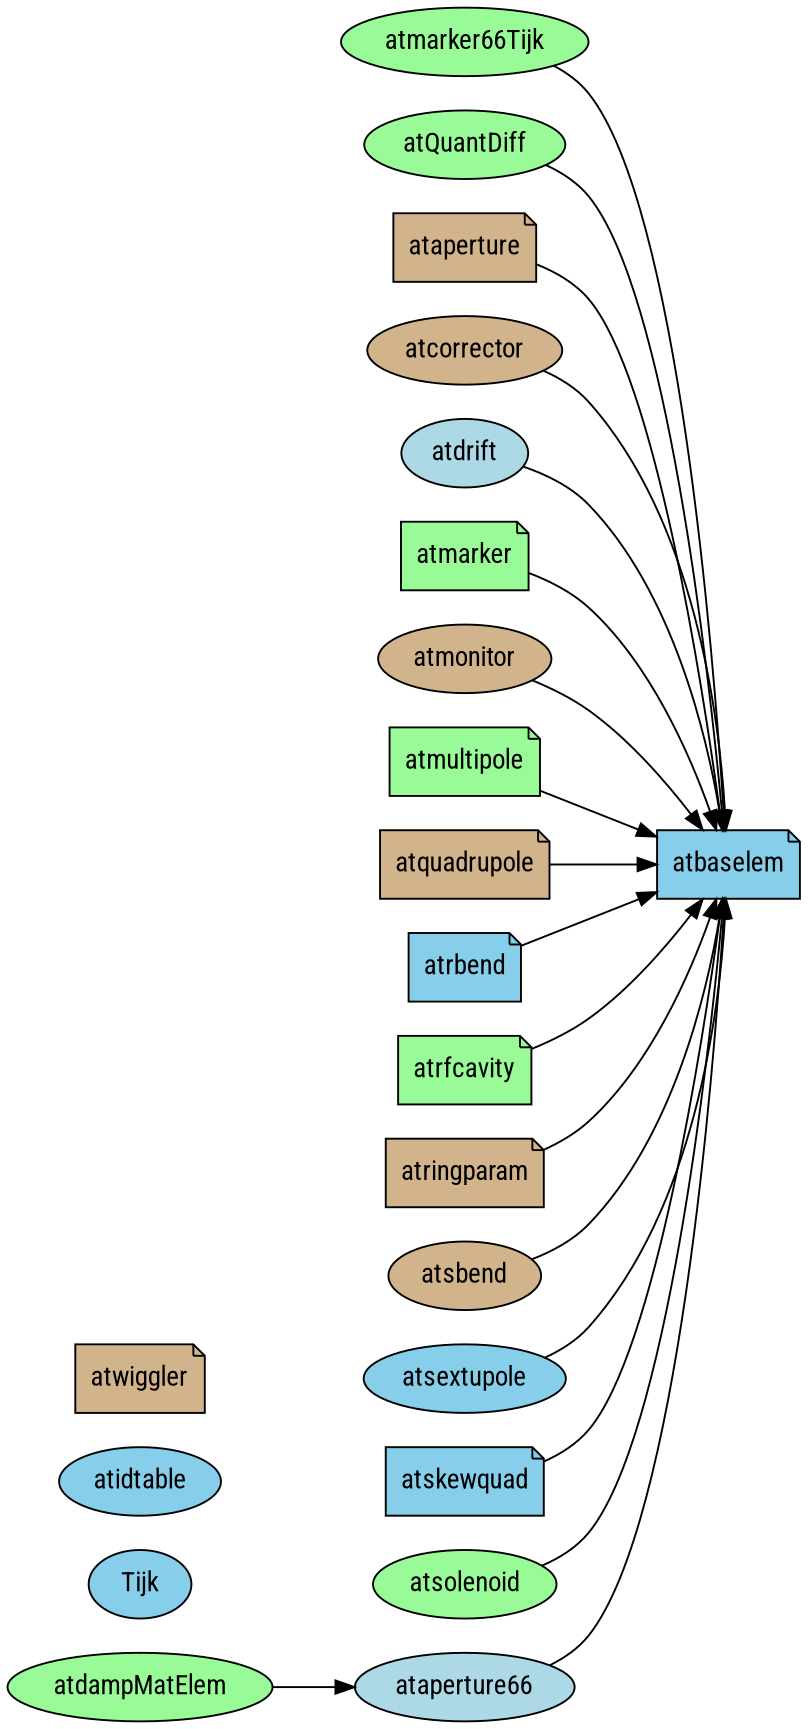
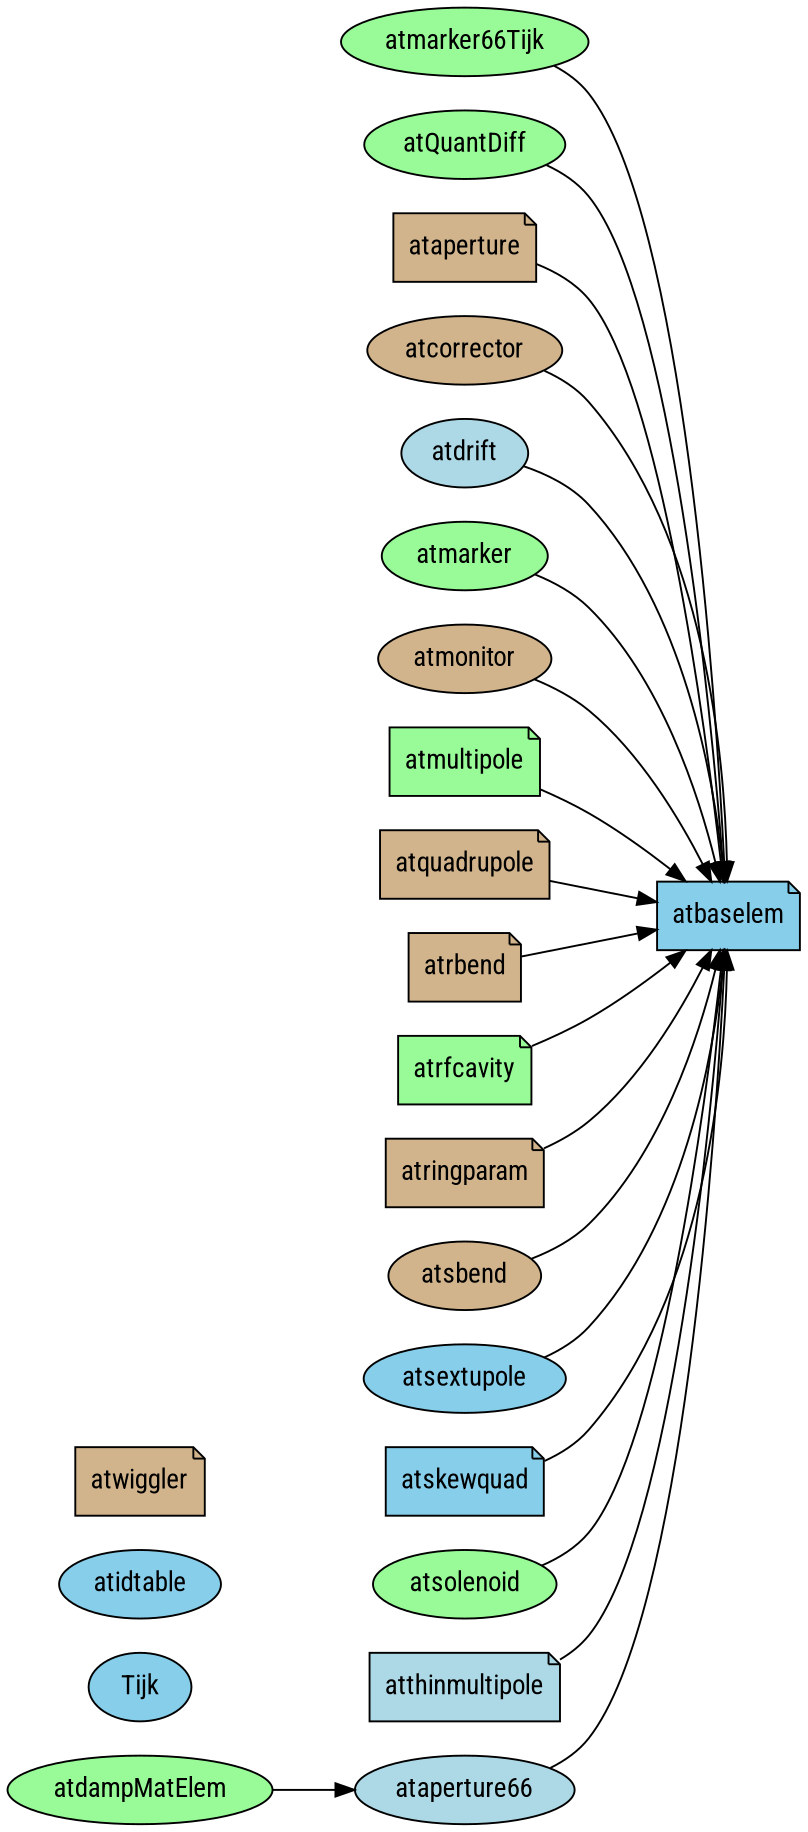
node "atmarker": shape note -> ellipse
node "atrbend": fillcolor skyblue -> tan
node "atthinmultipole": added
